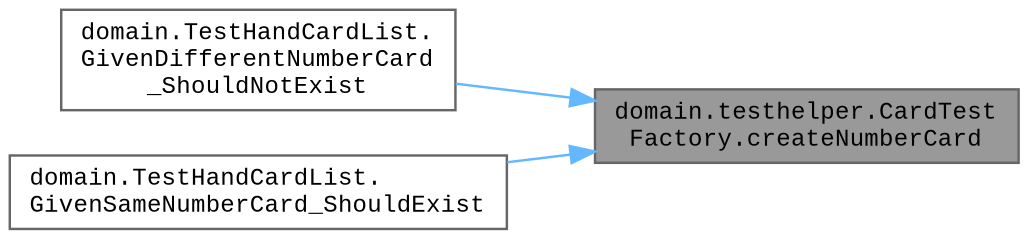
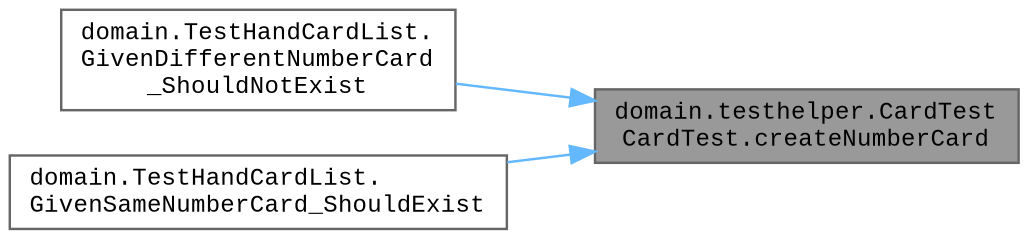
node "domain.testhelper.CardTest Factory.createNumberCard": label "domain.testhelper.CardTest Factory.createNumberCard" -> "domain.testhelper.CardTest CardTest.createNumberCard"
